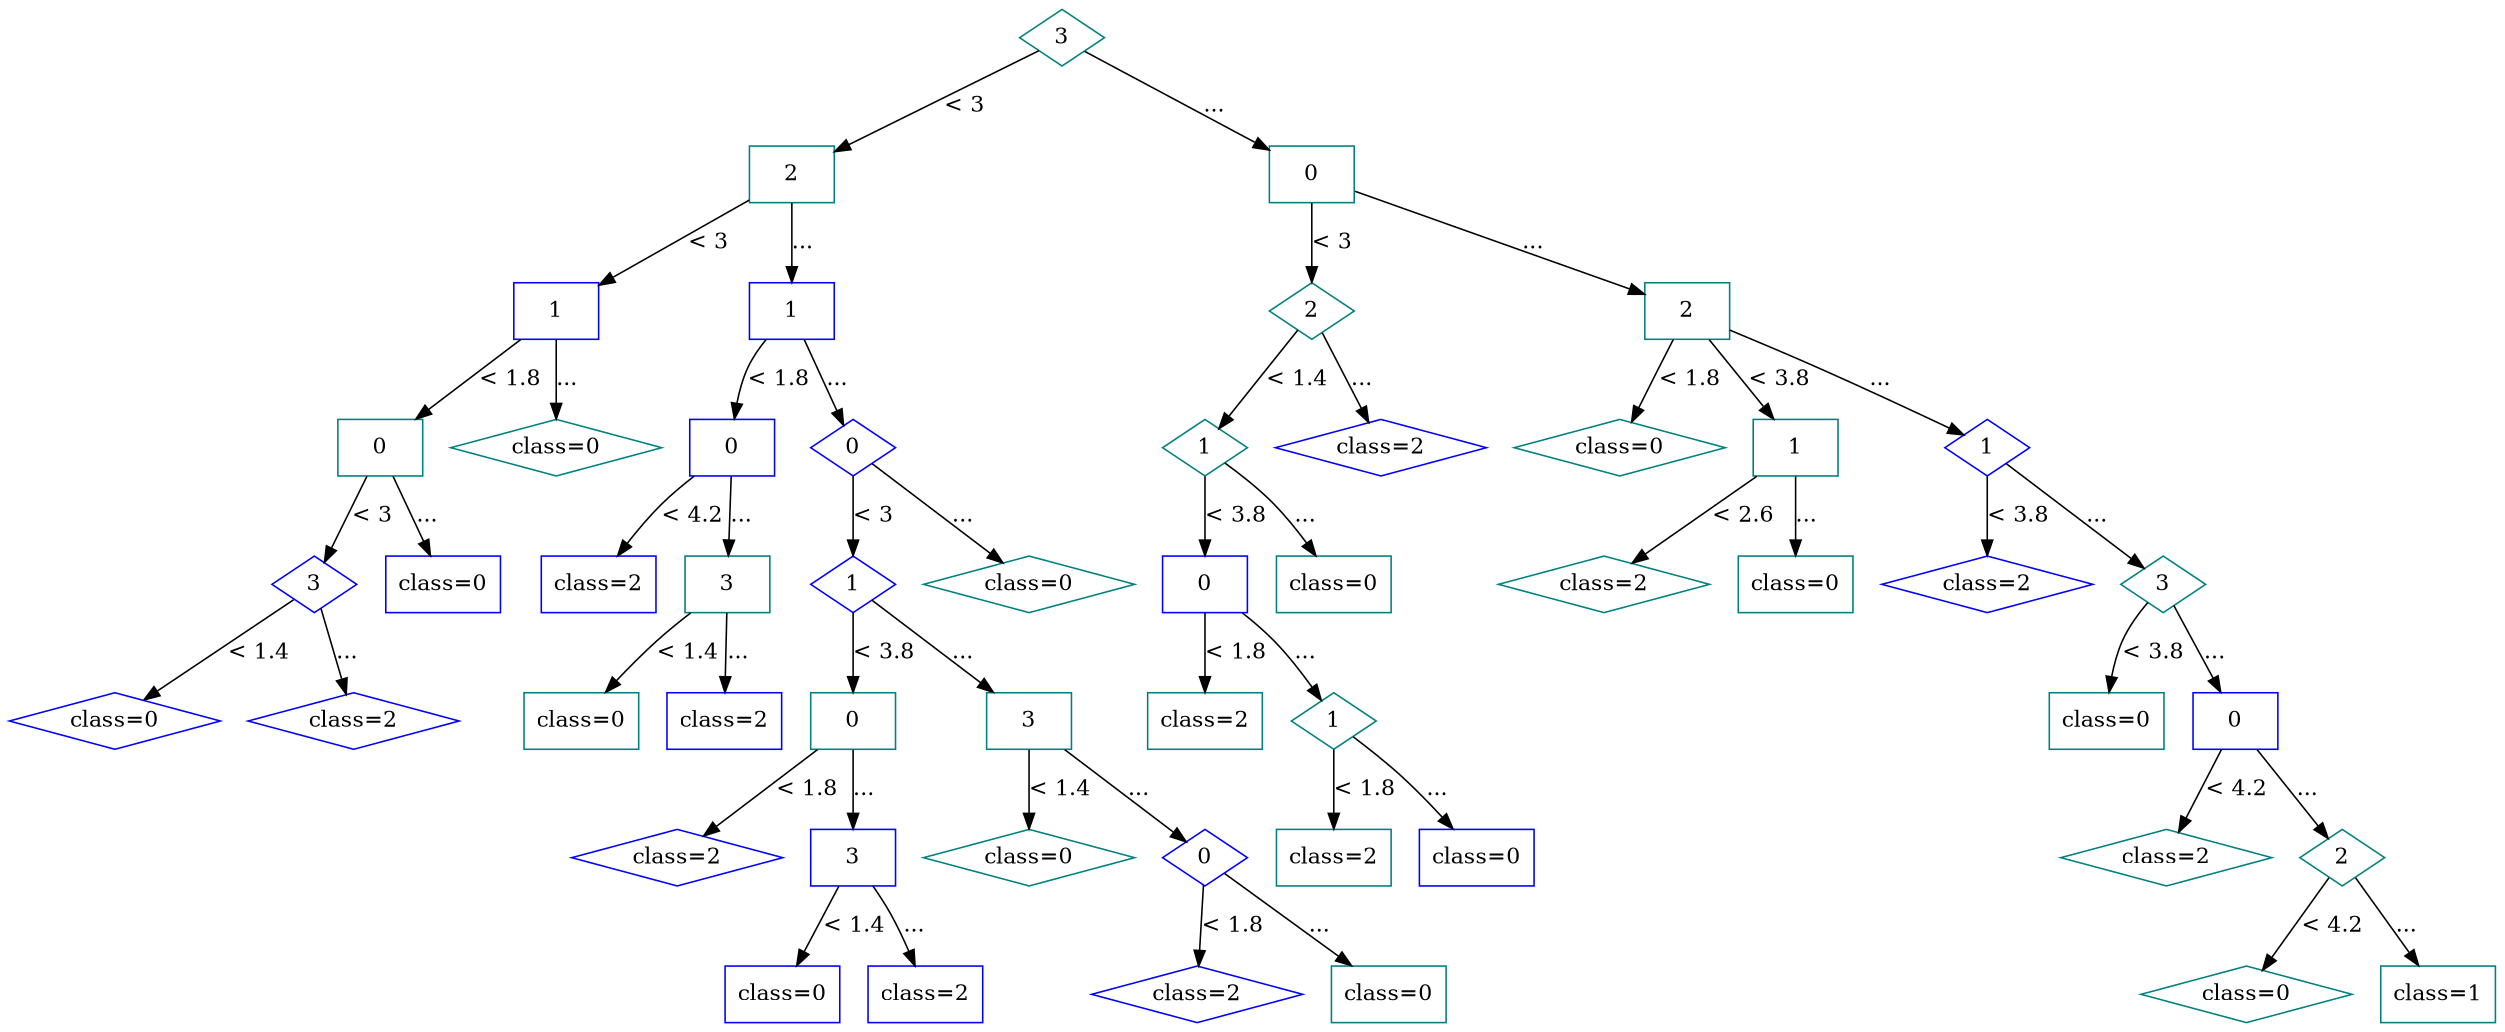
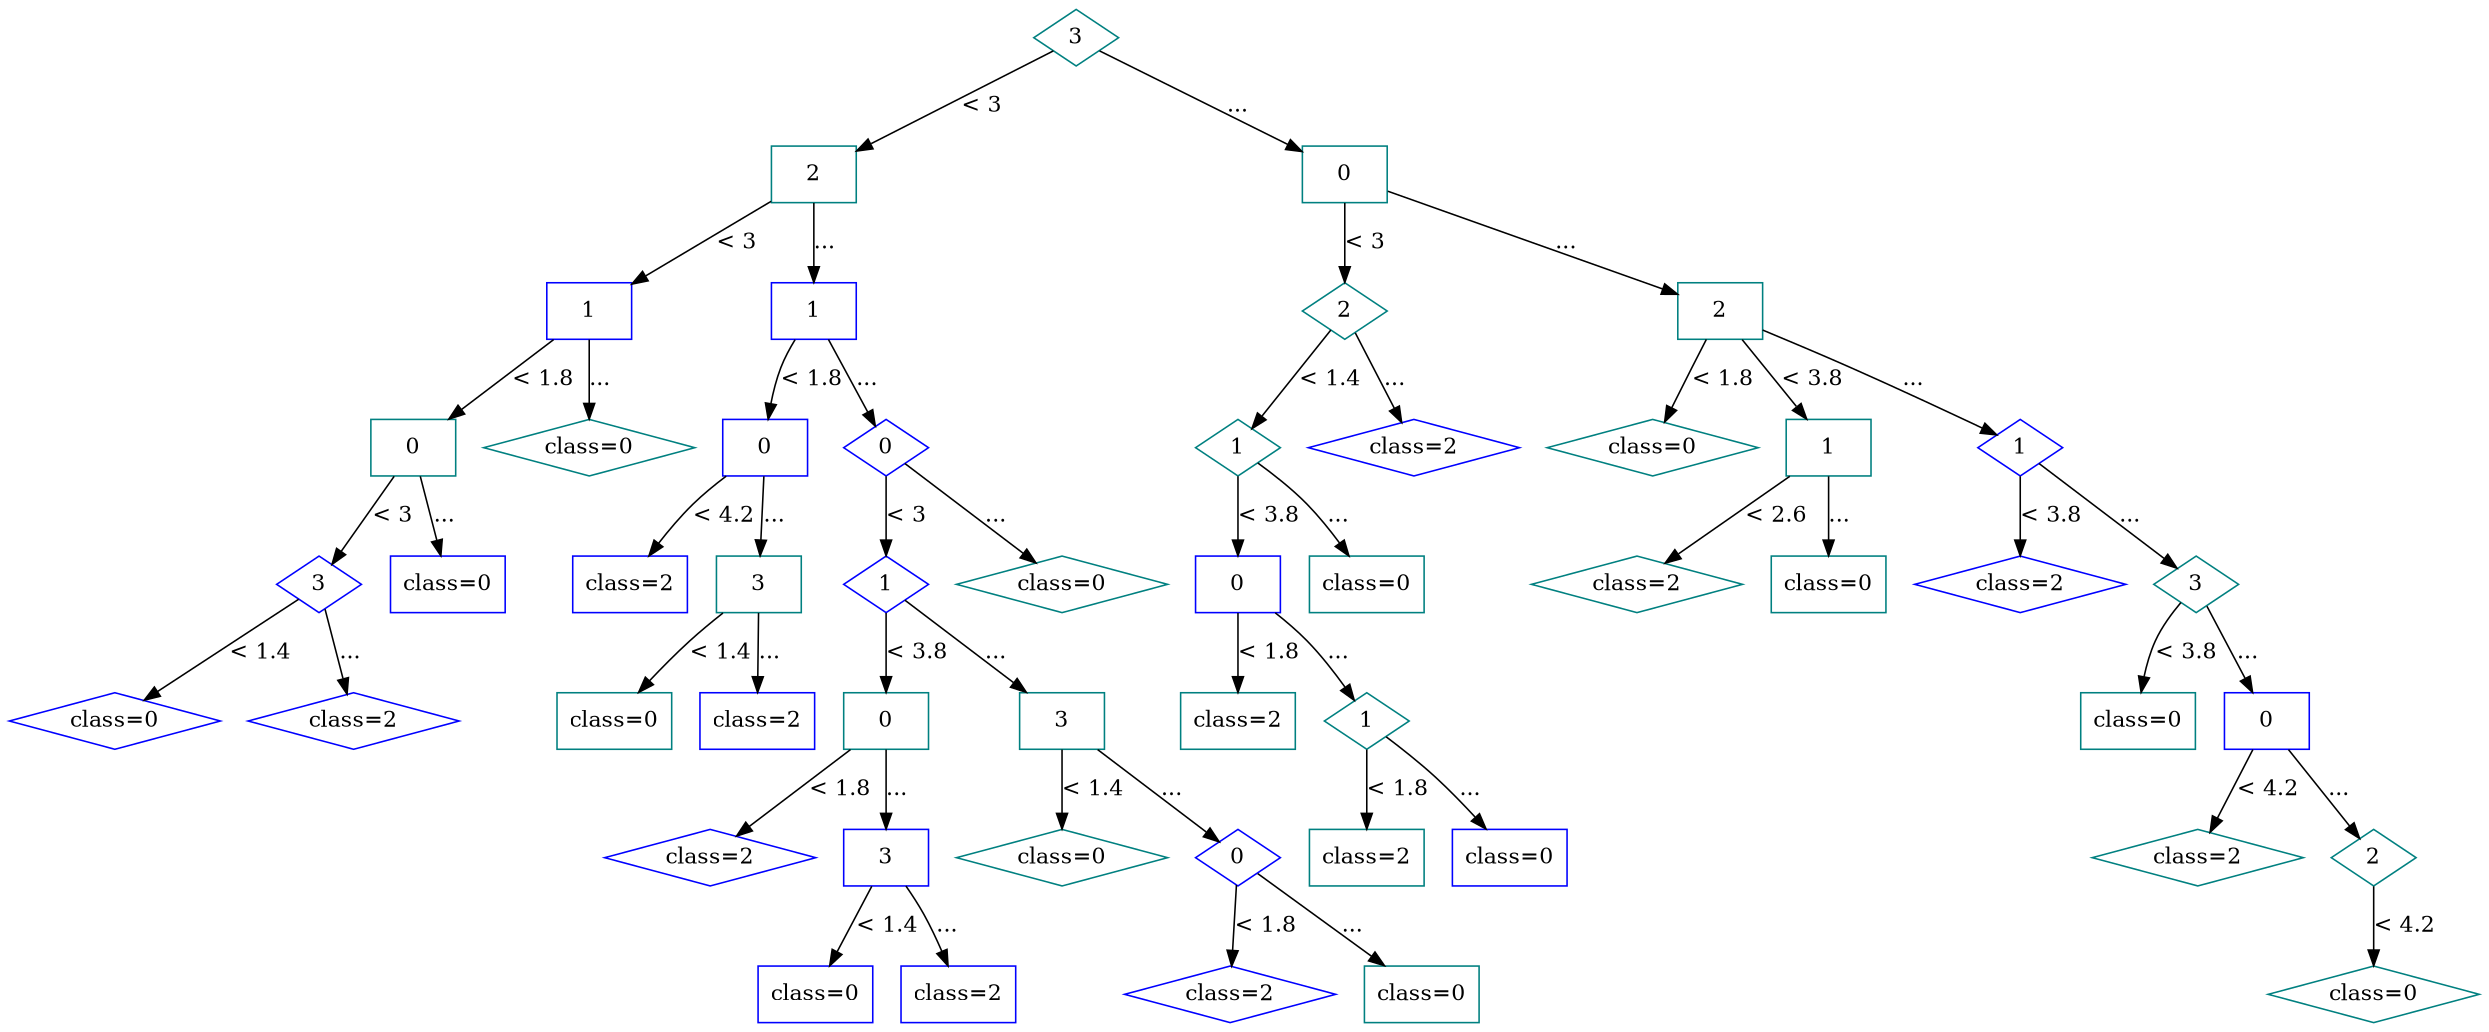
node "class=1": removed
